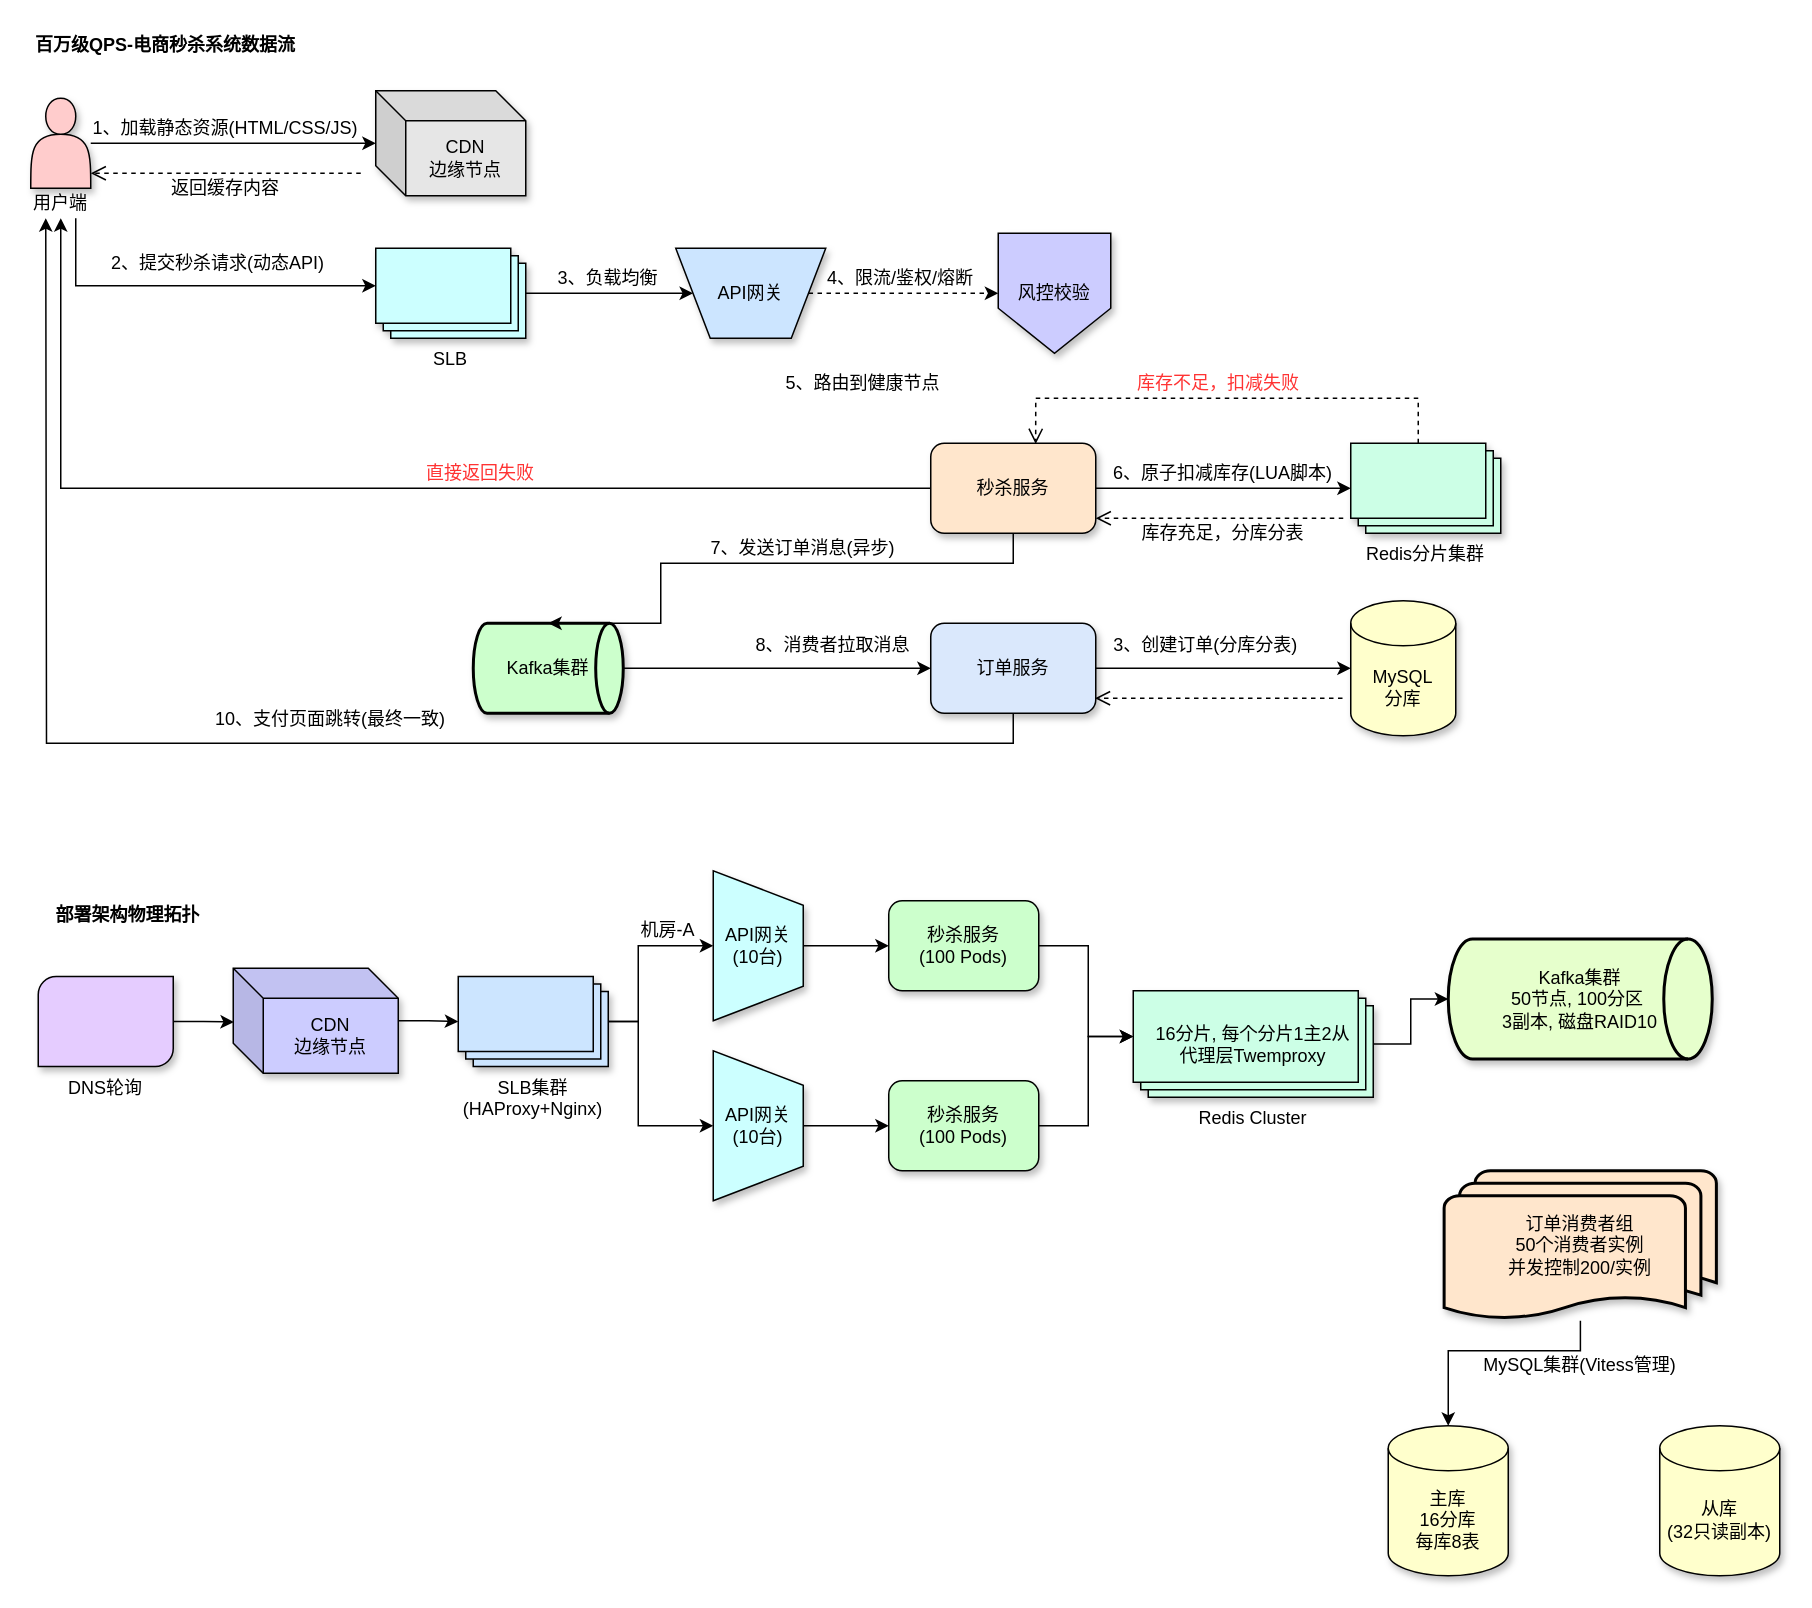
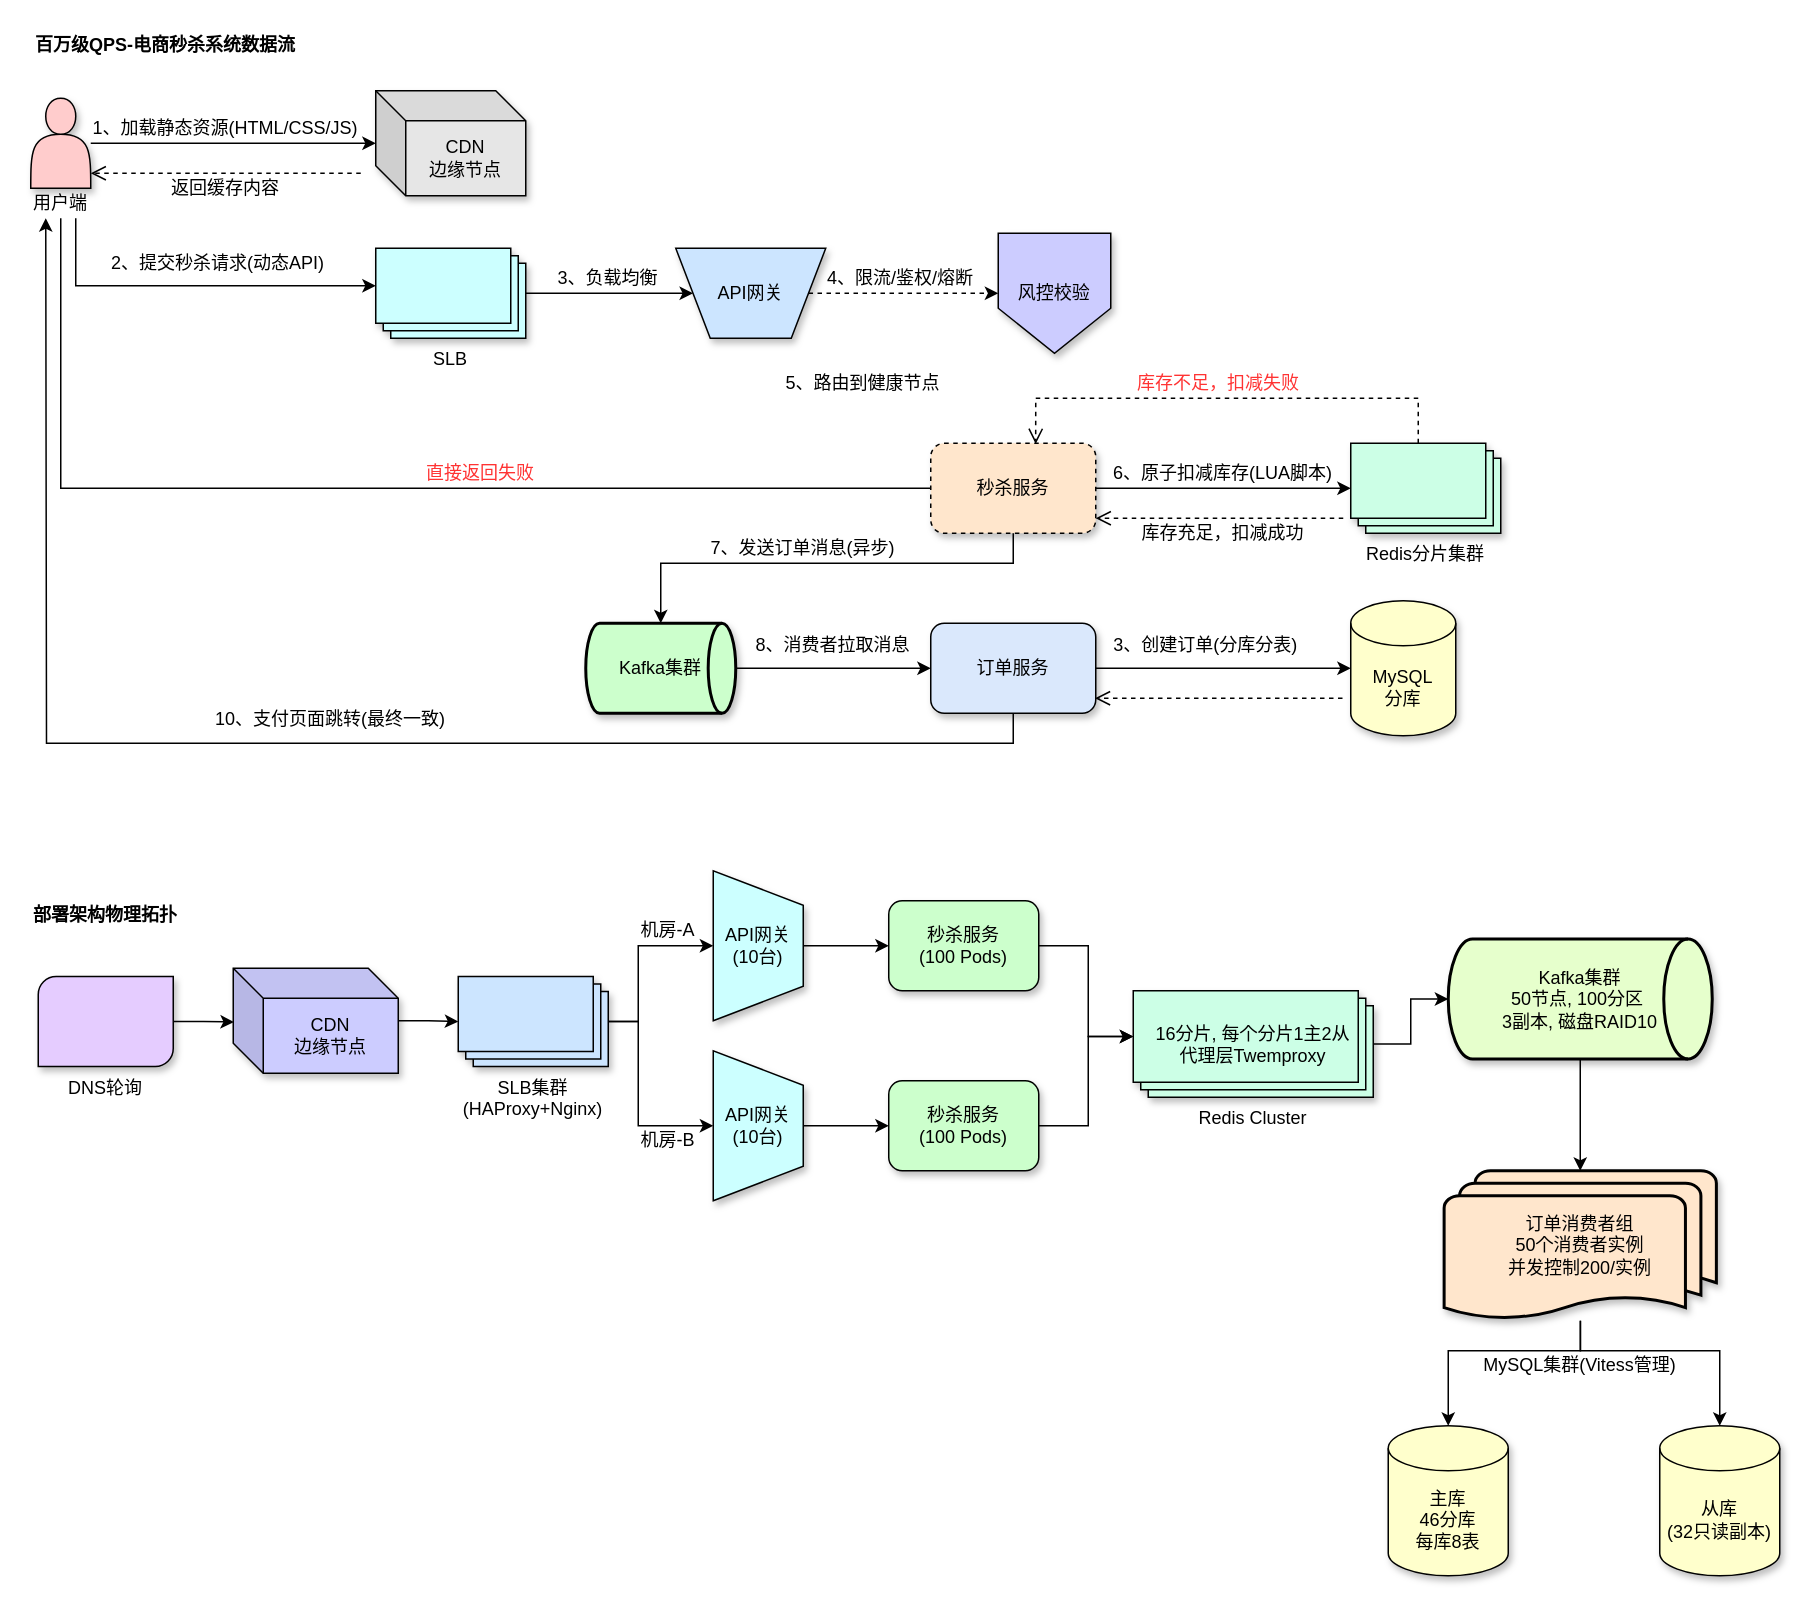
edge "秒杀服务" -> "用户端": arrowhead classic -> none
node "秒杀服务": style solid -> dashed
node "库存充足，分库分表": label "库存充足，分库分表" -> "库存充足，扣减成功"
node "Kafka集群": moved (548, 668) -> (661, 668)
node "部署架构物理拓扑": moved (128, 916) -> (106, 916)
edge "Kafka集群 50节点, 100分区 3副本, 磁盘RAID10" -> "订单消费者组 50个消费者实例 并发控制200/实例": added
node "机房-B": added
edge "订单消费者组 50个消费者实例 并发控制200/实例" -> "从库 (32只读副本)": added
node "主库 16分库 每库8表": label "主库 16分库 每库8表" -> "主库 46分库 每库8表"
